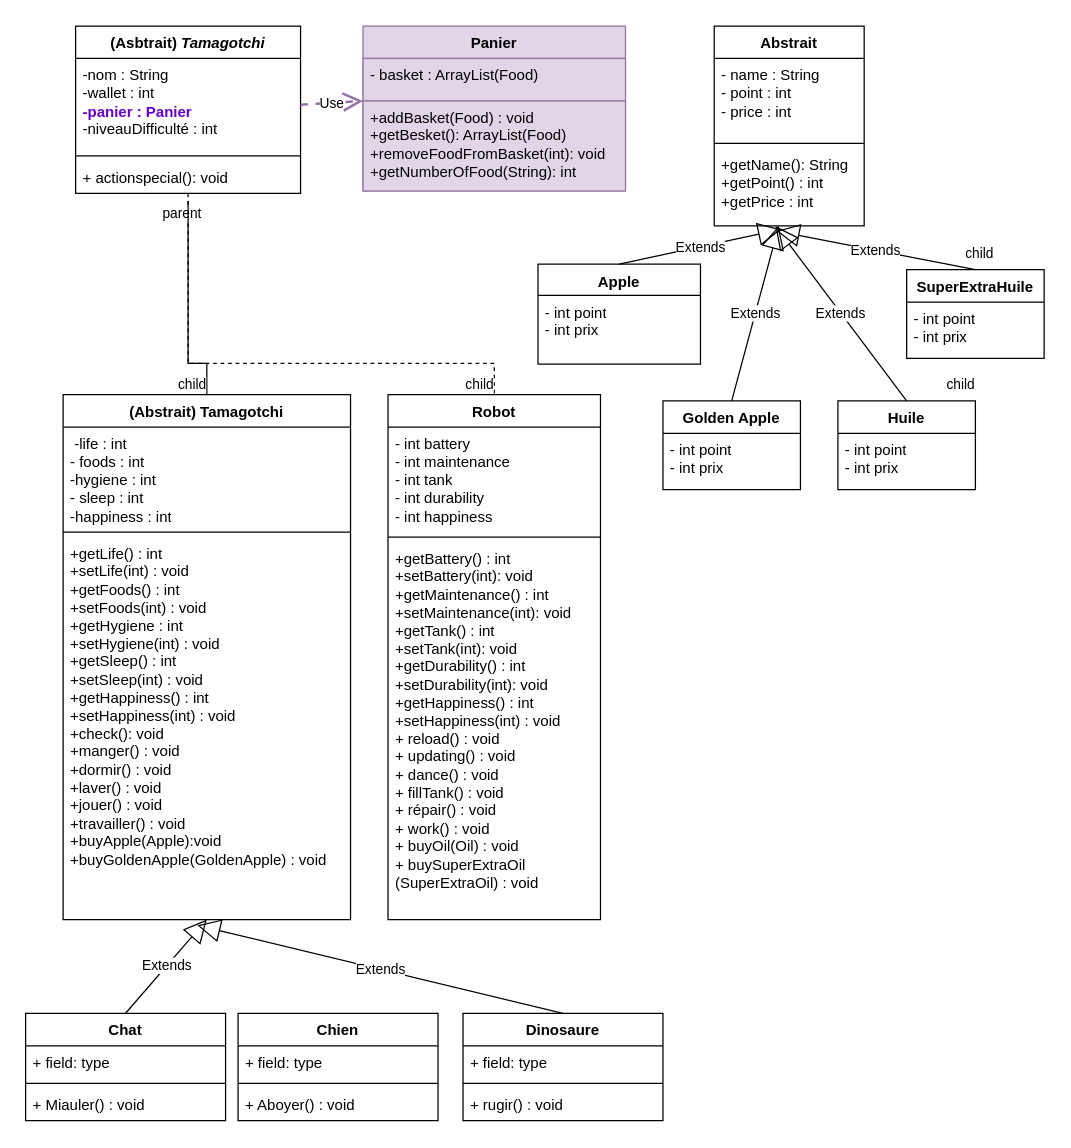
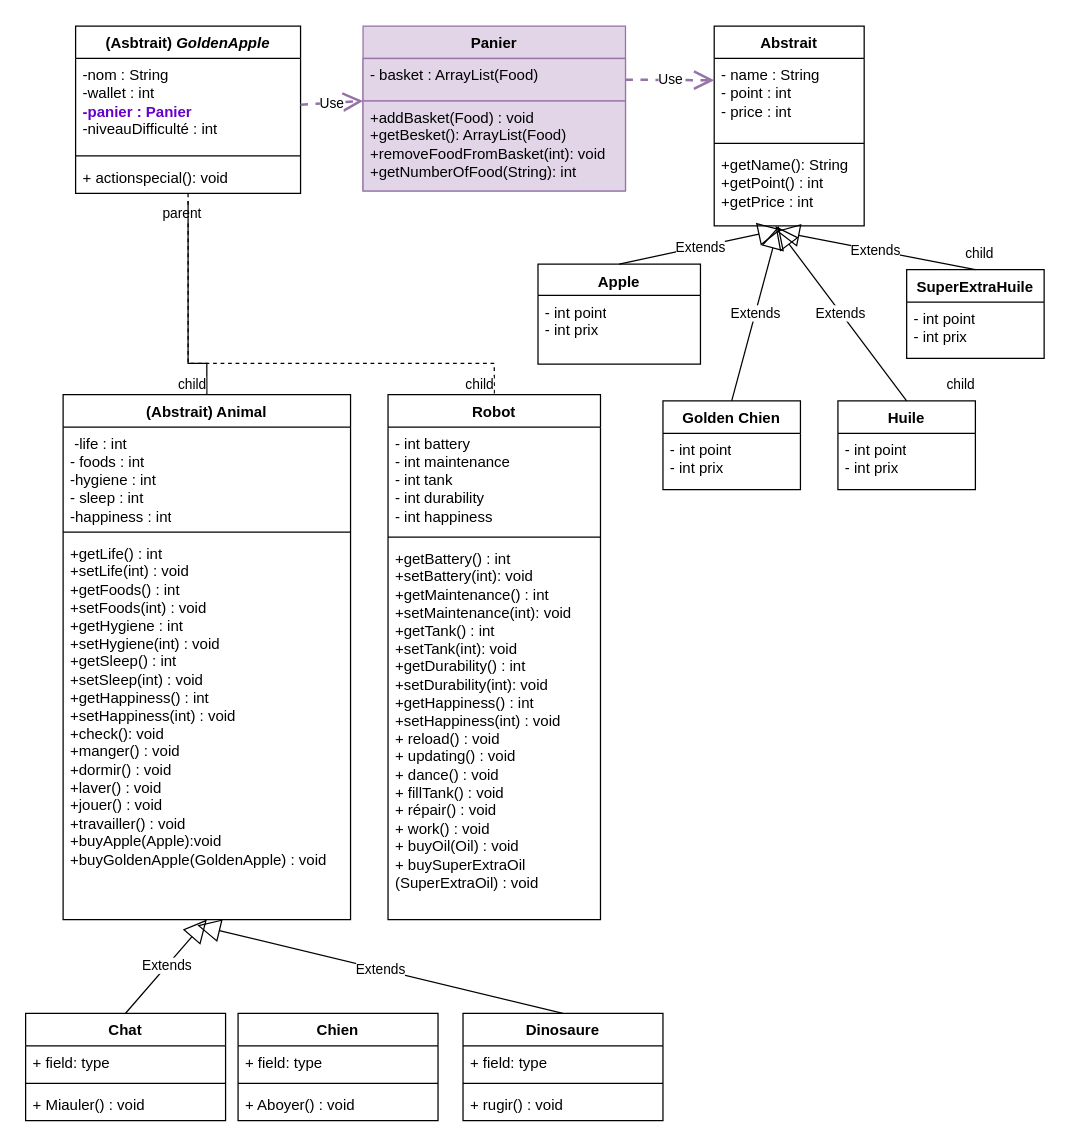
node "(Asbtrait) Tamagotchi": label "(Asbtrait) Tamagotchi" -> "(Asbtrait) GoldenApple"
edge "- basket : ArrayList(Food)" -> "- name : String - point : int - price : int": added, label "Use"
node "(Abstrait) Tamagotchi": label "(Abstrait) Tamagotchi" -> "(Abstrait) Animal"
node "Golden Apple": label "Golden Apple" -> "Golden Chien"
